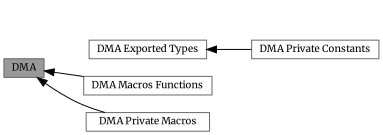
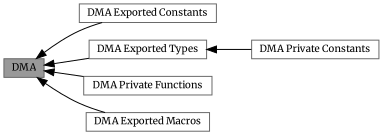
node "DMA Exported Constants": added
edge "DMA Exported Types" -> "DMA": added
node "DMA Macros Functions": label "DMA Macros Functions" -> "DMA Private Functions"
node "DMA Private Macros": label "DMA Private Macros" -> "DMA Exported Macros"
